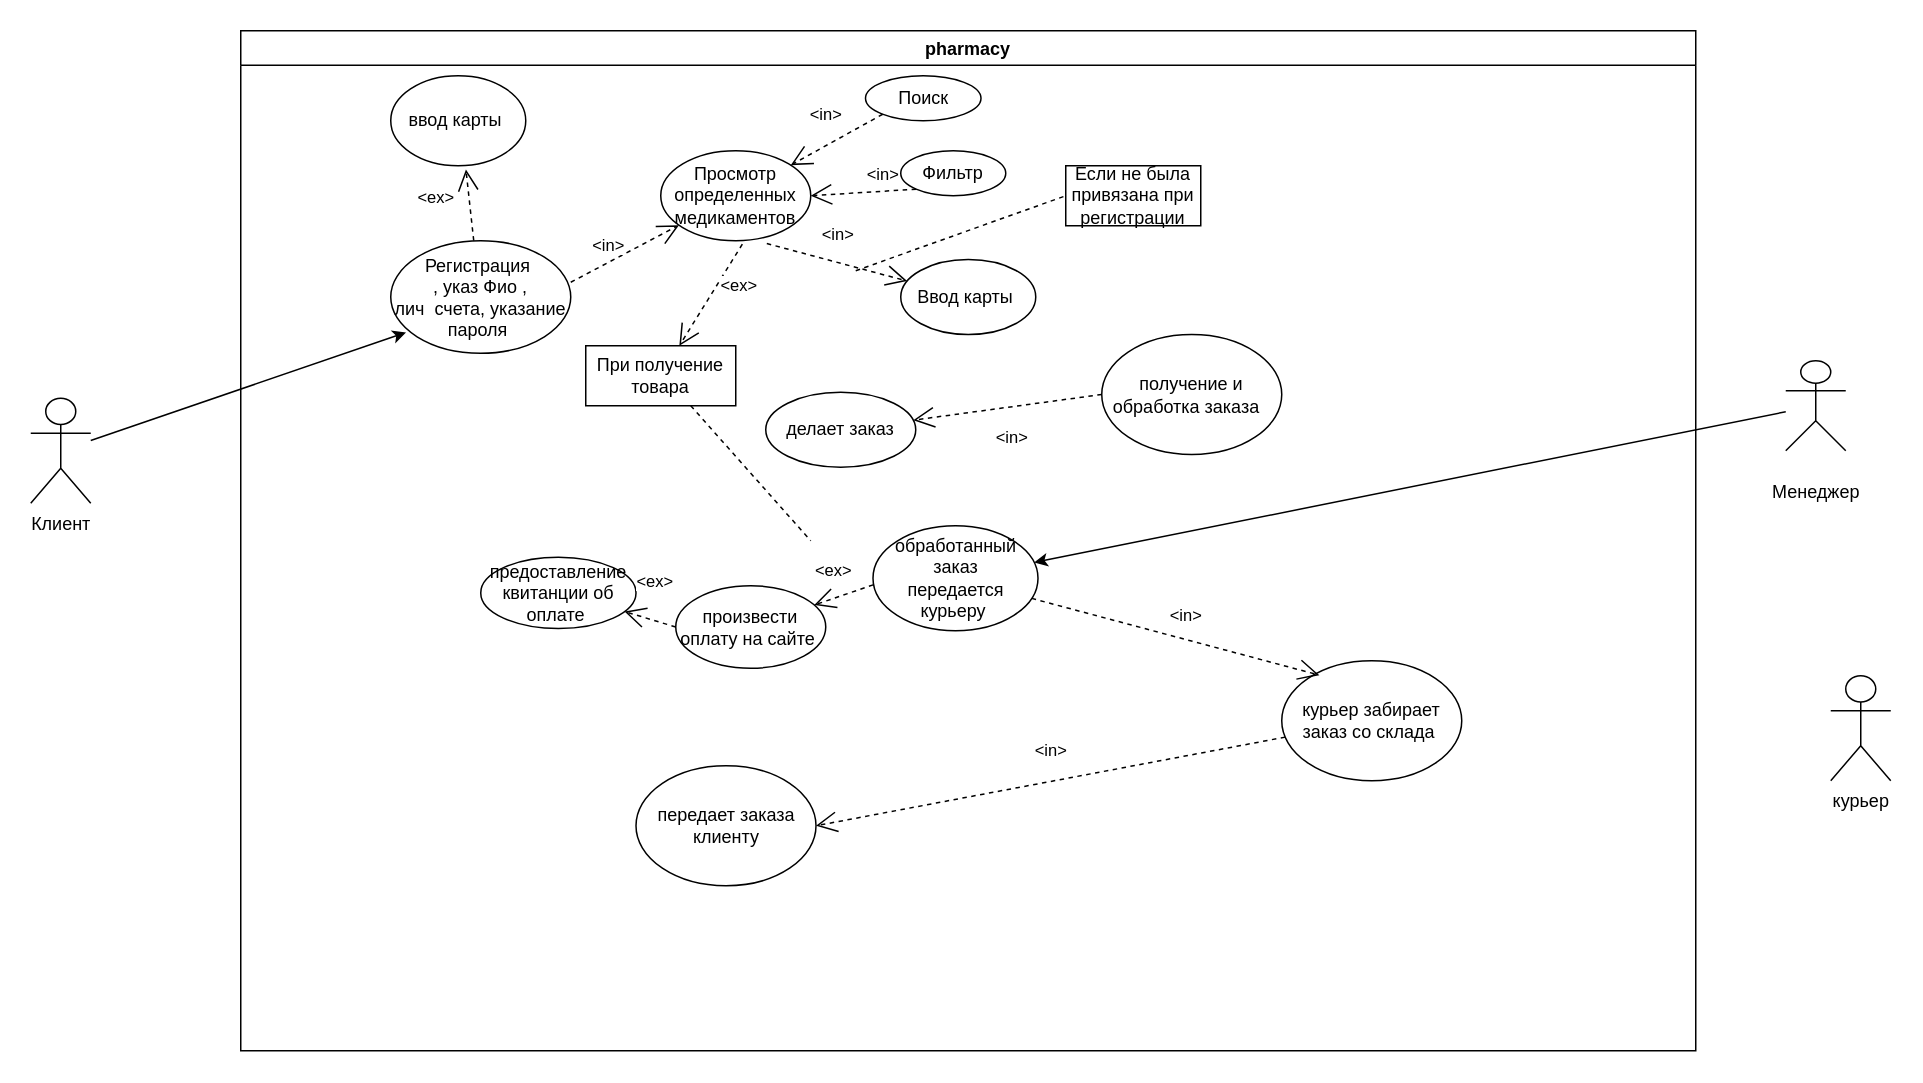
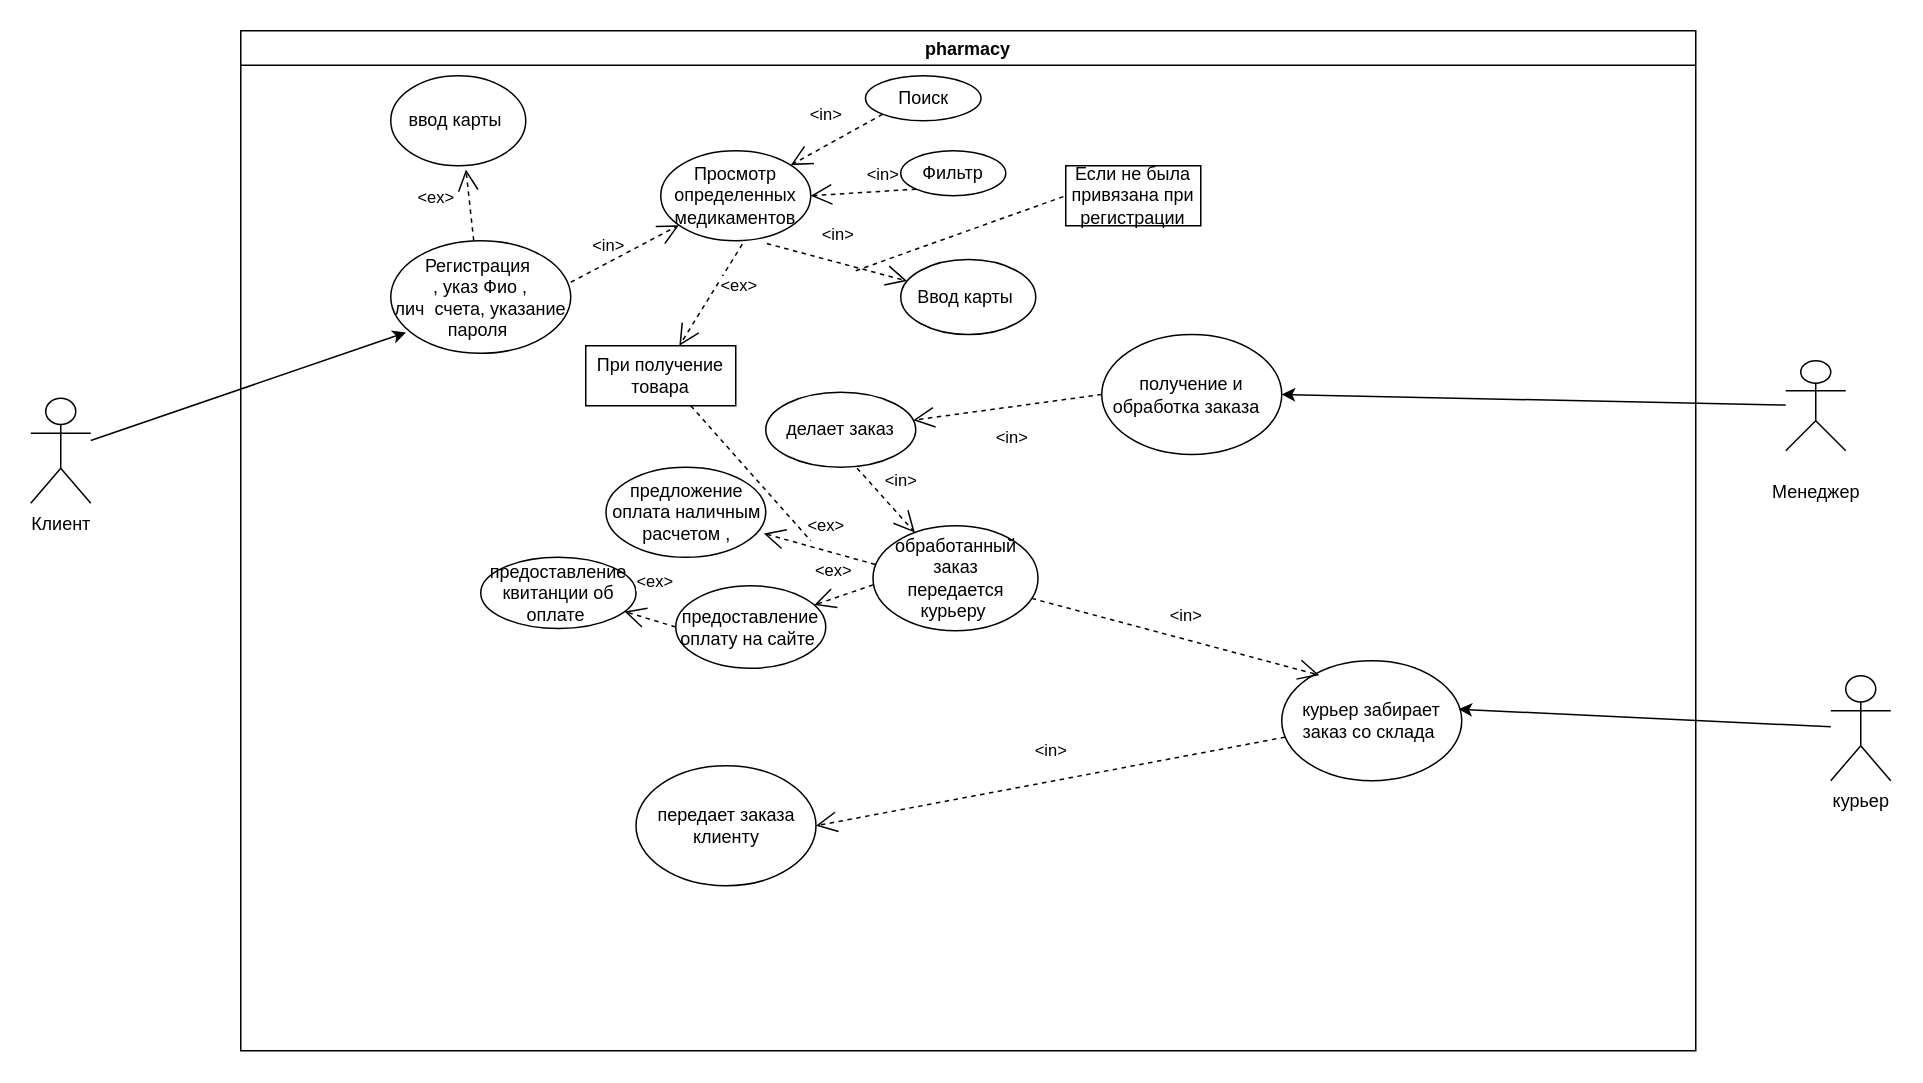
edge "Менеджер" -> "обработанный заказ передается курьеру": now "Менеджер" -> "получение и обработка заказа"
edge "делает заказ" -> "обработанный заказ передается курьеру": added, label "<in>"
node "предложение оплата наличным расчетом ,": added
edge "обработанный заказ передается курьеру" -> "предложение оплата наличным расчетом ,": added, label "<ex>"
node "произвести оплату на сайте": label "произвести оплату на сайте" -> "предоставление оплату на сайте"
edge "курьер" -> "курьер забирает заказ со склада": added
